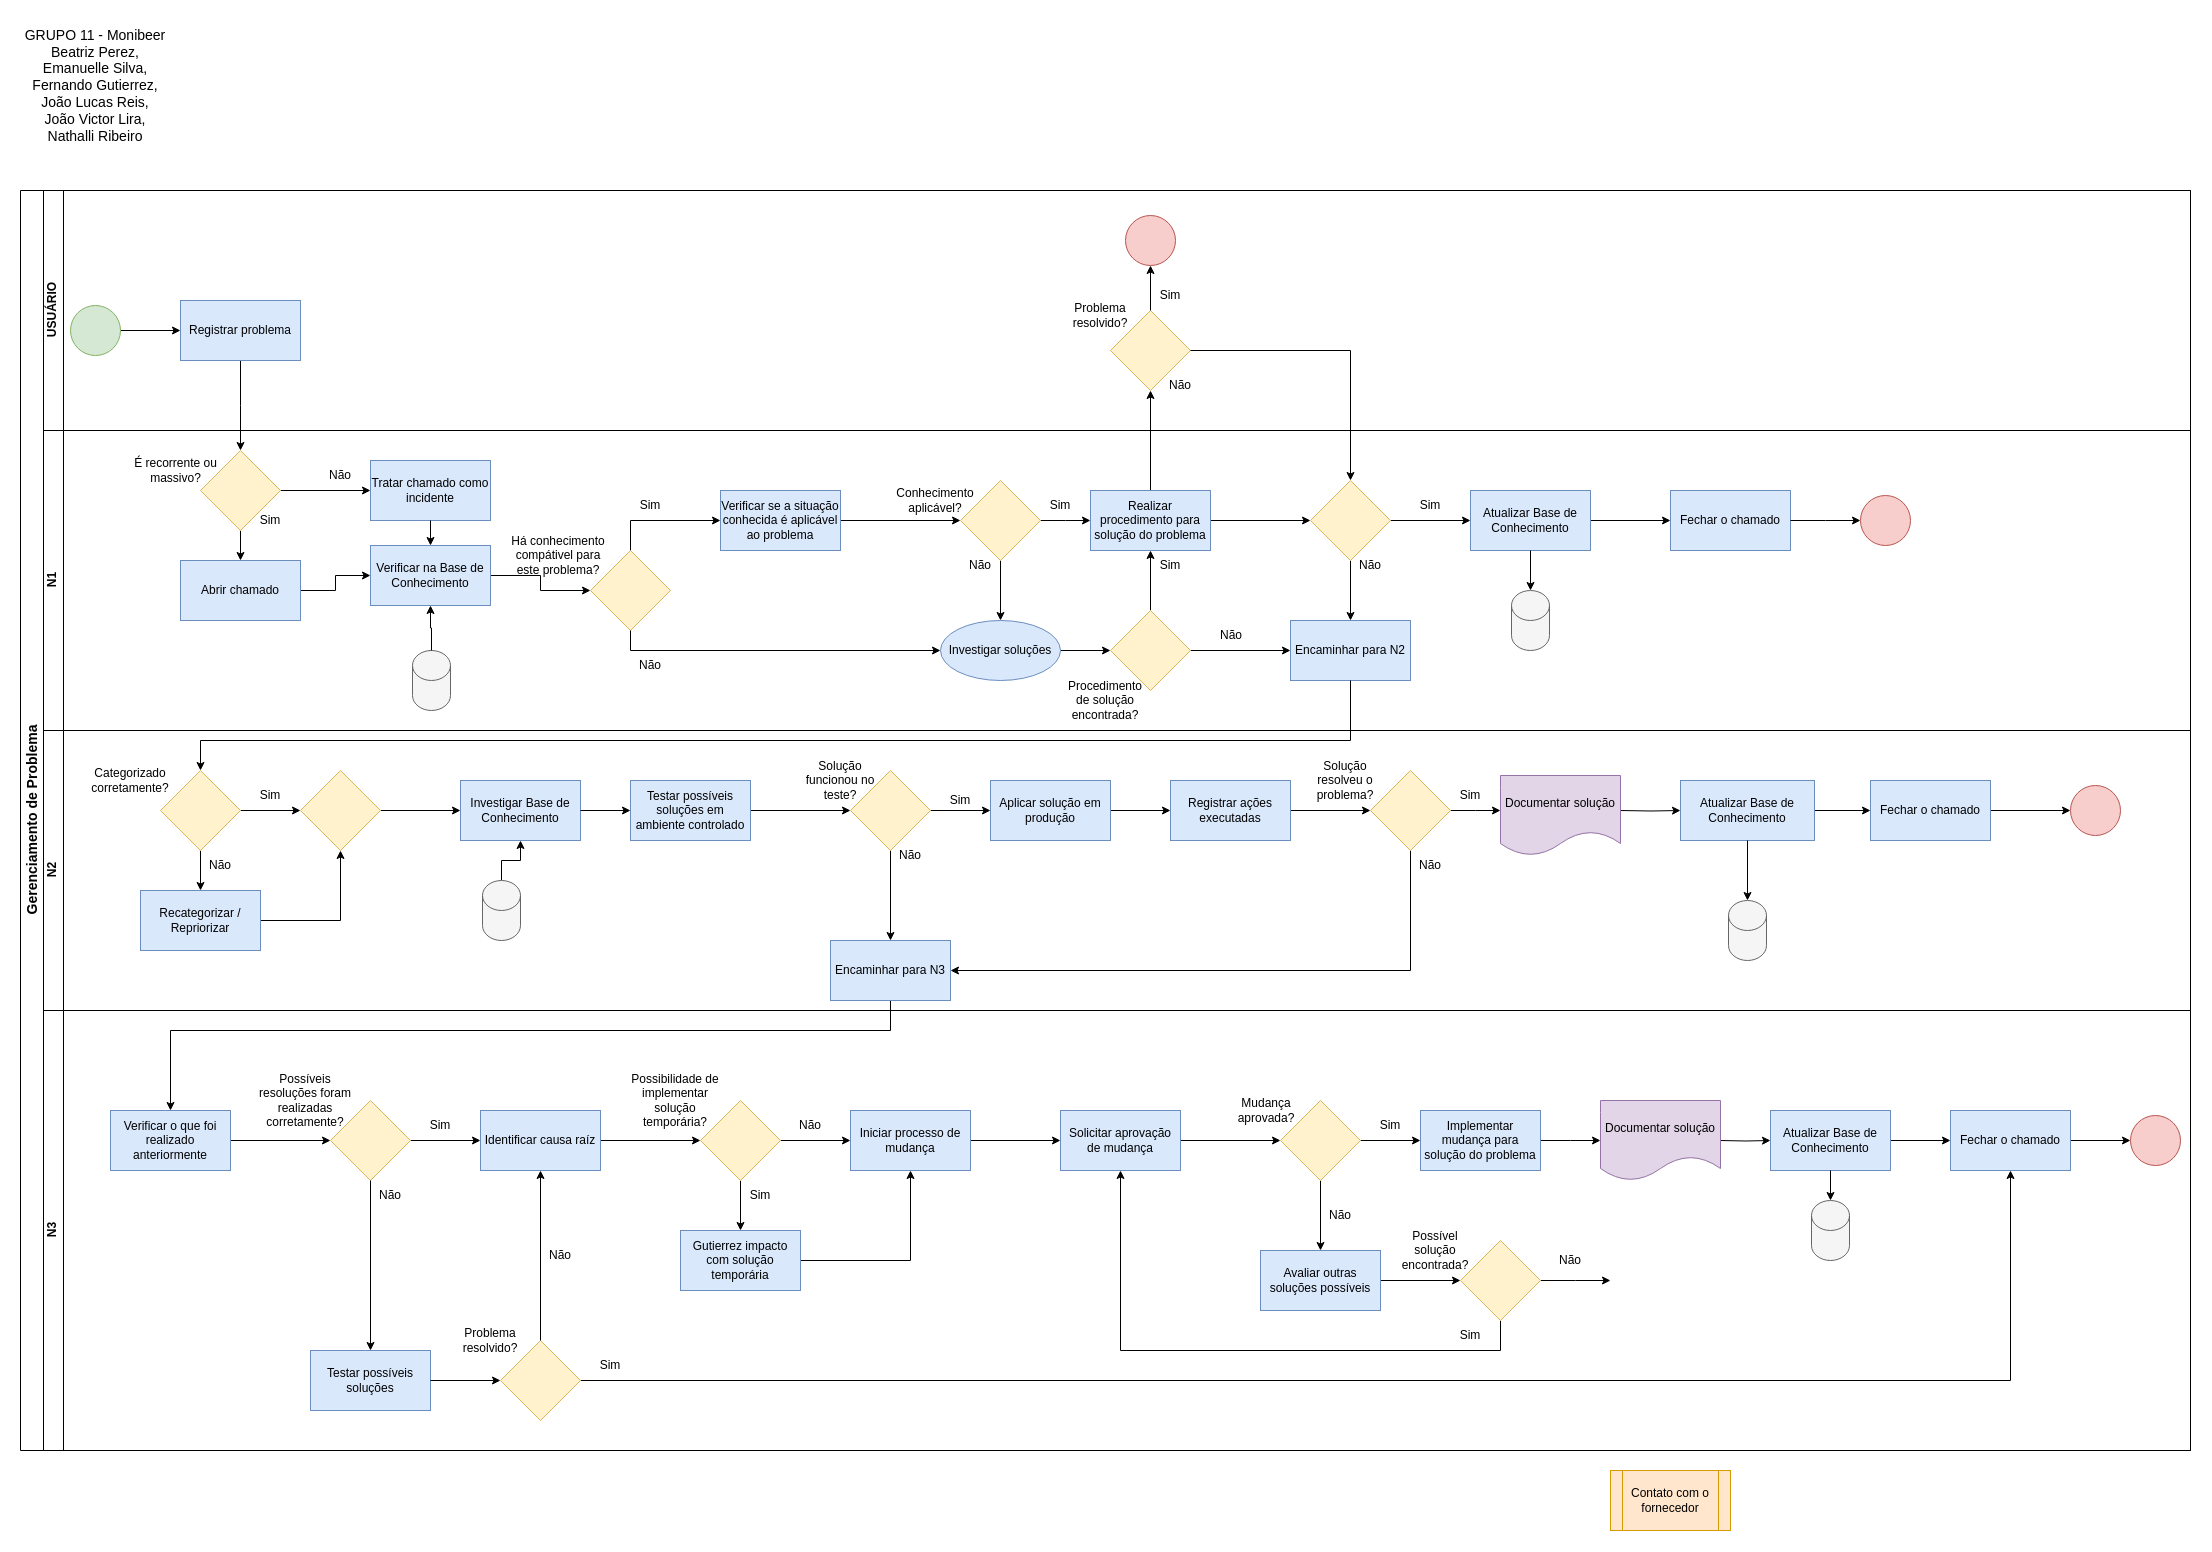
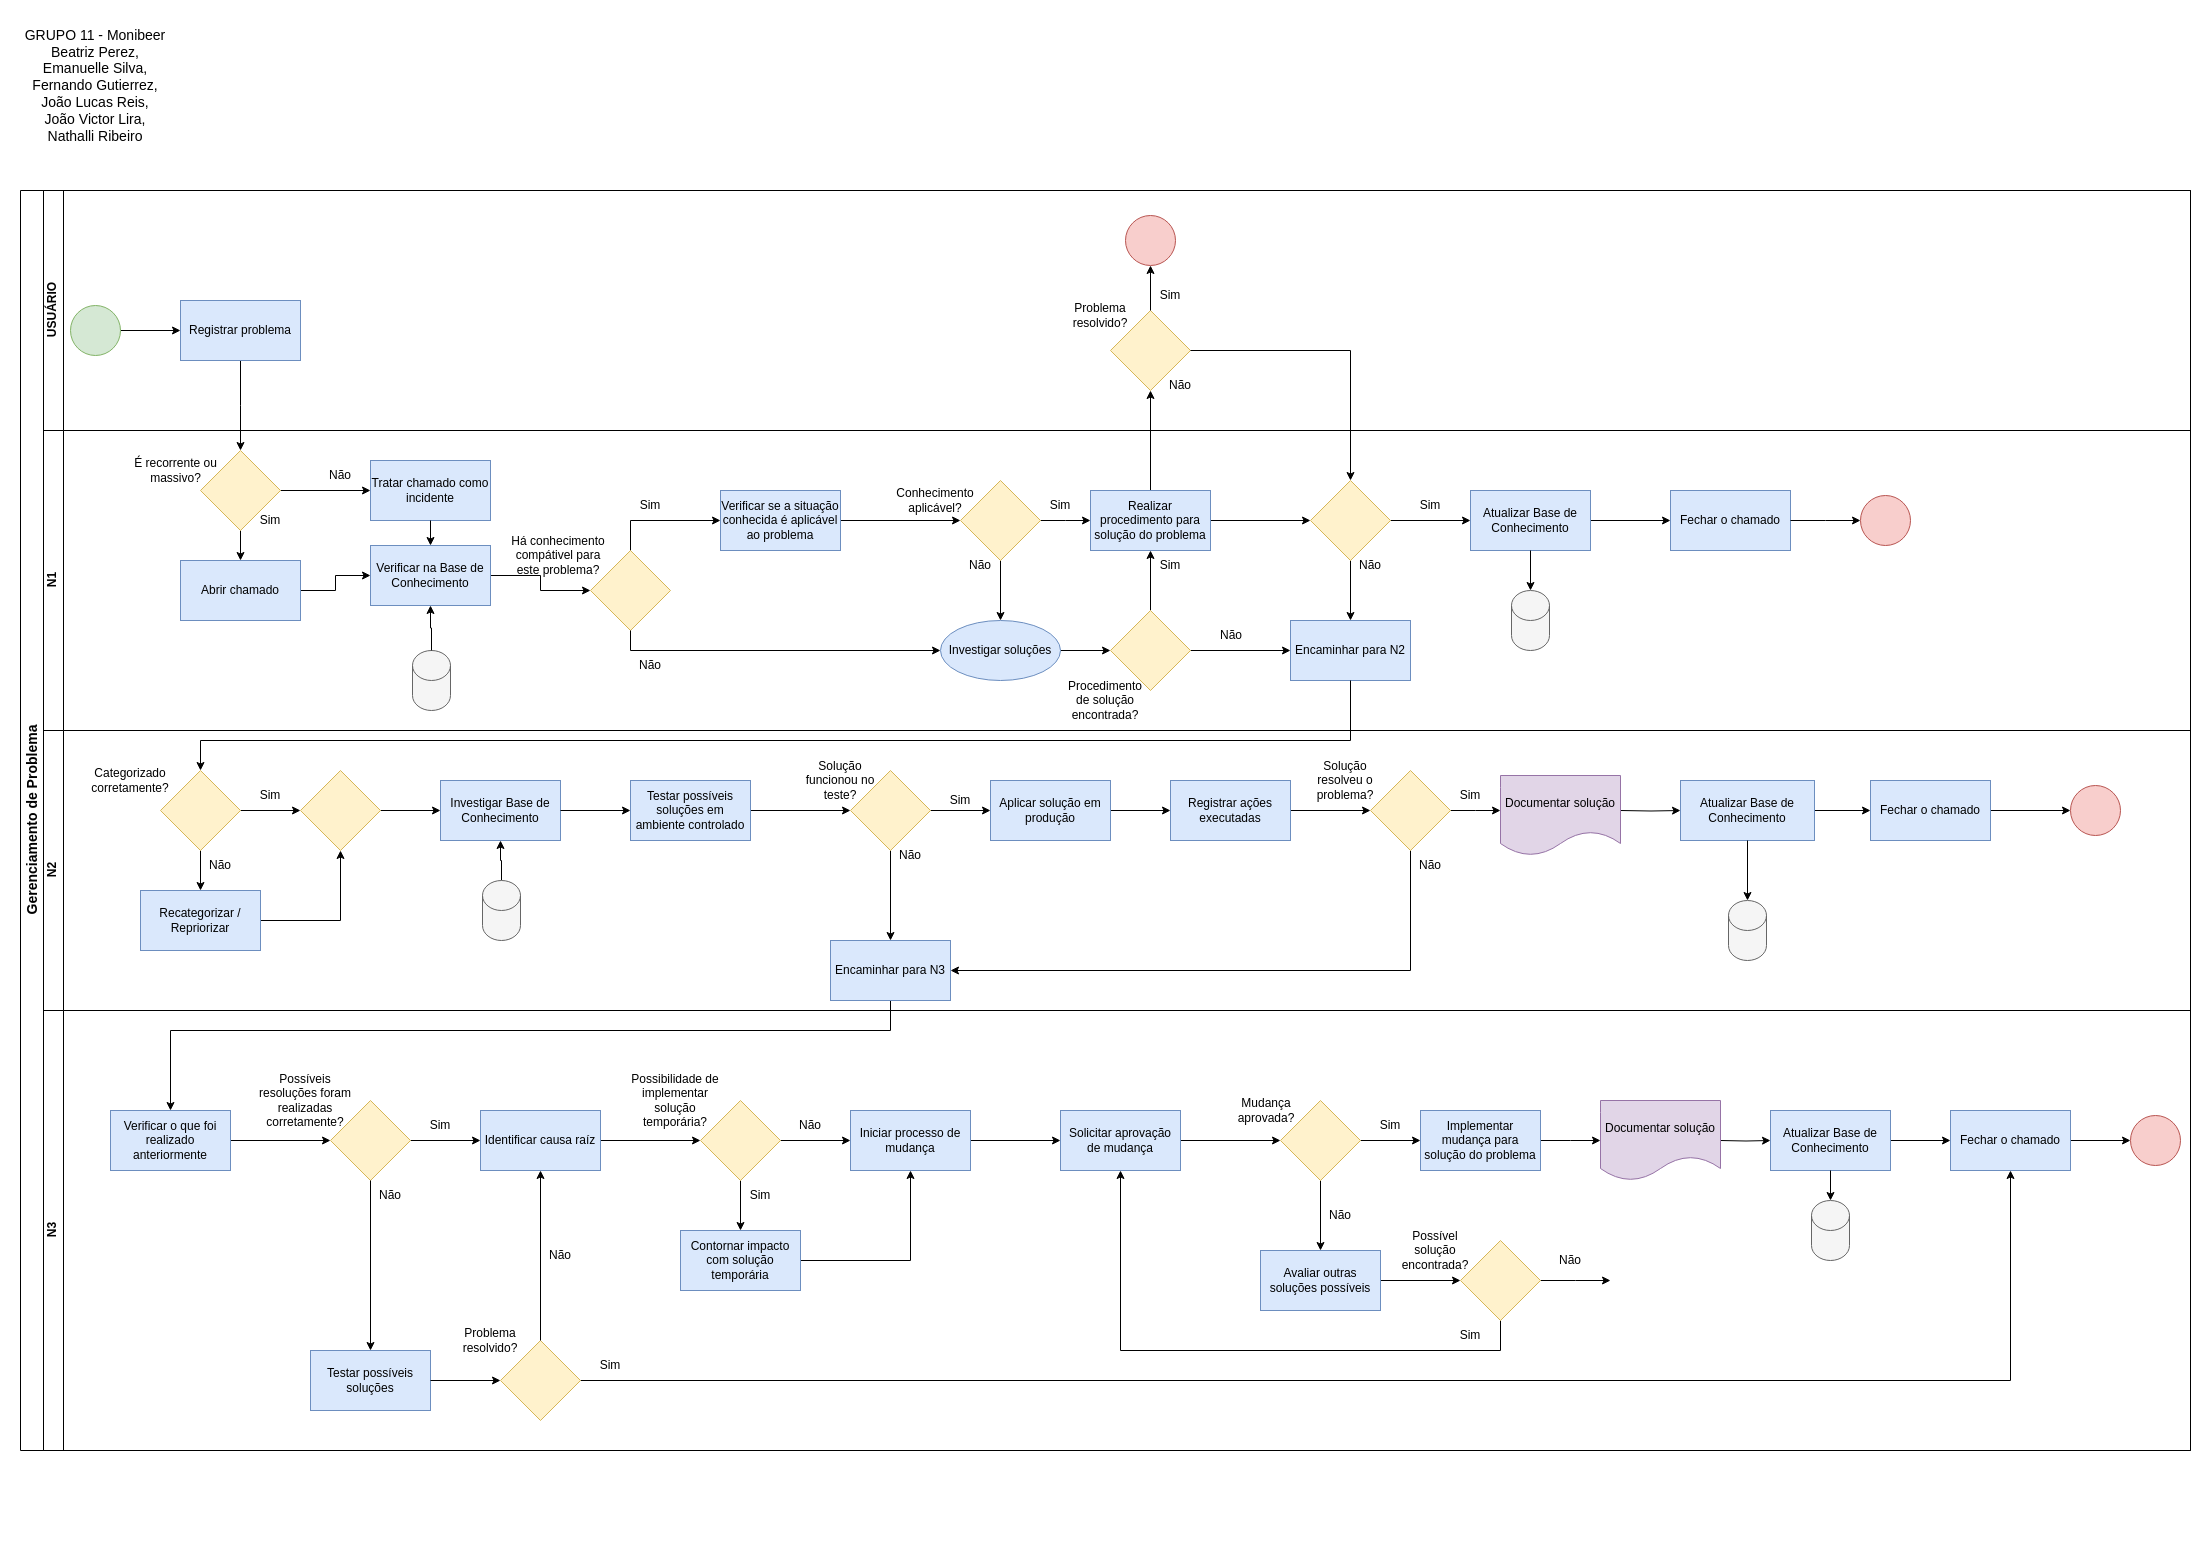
node "Investigar Base de Conhecimento": moved (521, 811) -> (501, 811)
node "Gutierrez impacto com solução temporária": label "Gutierrez impacto com solução temporária" -> "Contornar impacto com solução temporária"
node "Contato com o fornecedor": removed
